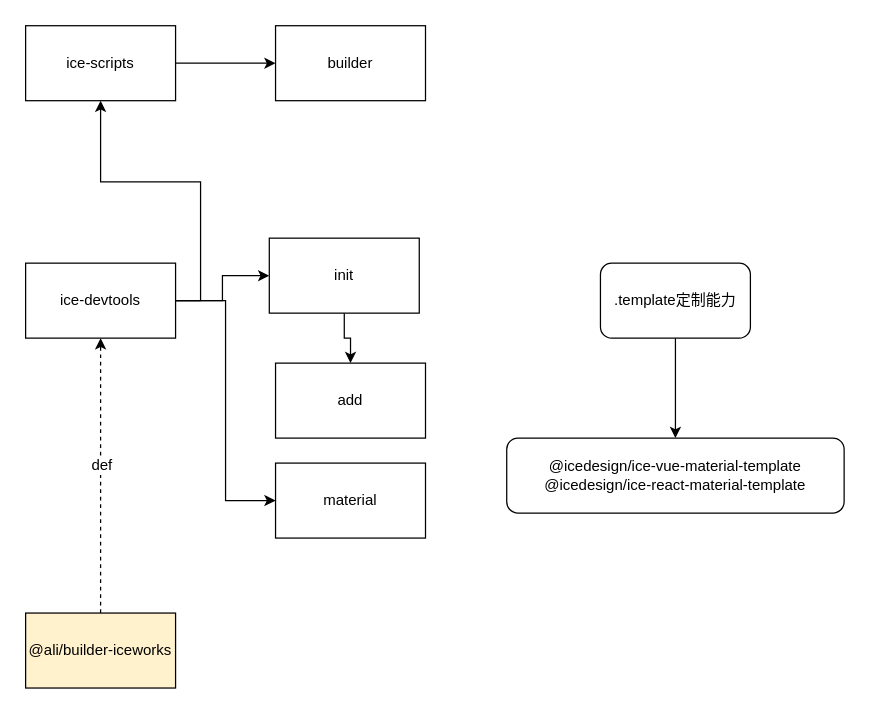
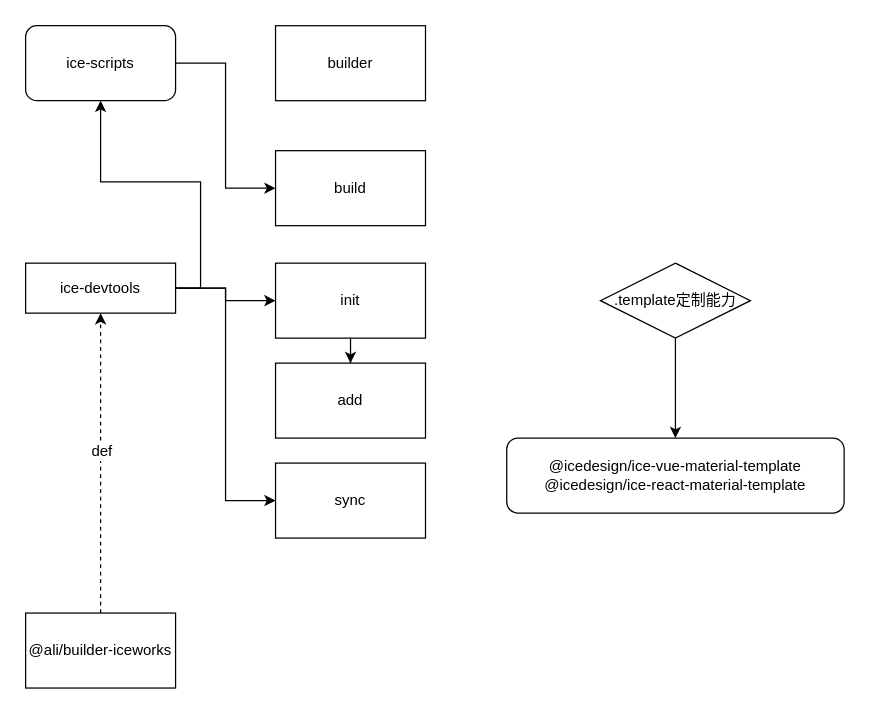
node "ice-scripts": shape rectangle -> rounded rectangle
edge "ice-scripts" -> "builder": removed
edge "ice-scripts" -> "build": added
node "build": added
node "init": moved (344, 276) -> (351, 301)
node "ice-devtools": size 150x75 -> 150x50
node ".template定制能力": shape rounded rectangle -> diamond
node "material": label "material" -> "sync"
node "@ali/builder-iceworks": fillcolor #fff2cc -> #ffffff
